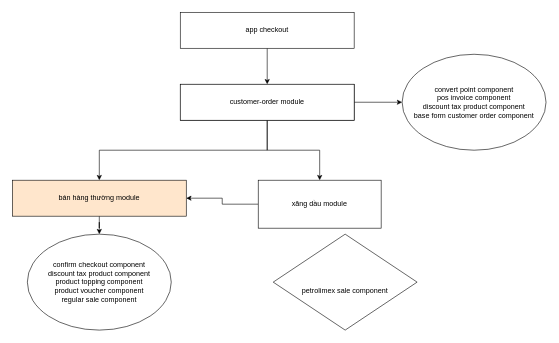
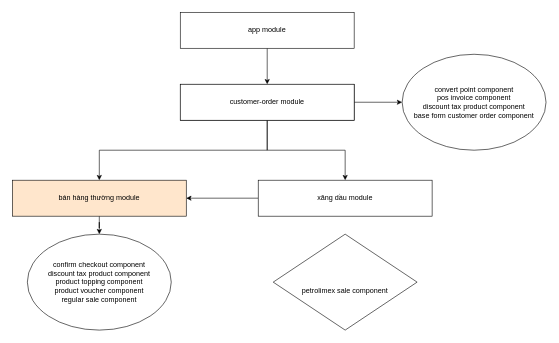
node "app checkout": label "app checkout" -> "app module"
node "xăng dầu module": size 123x48 -> 174x36
